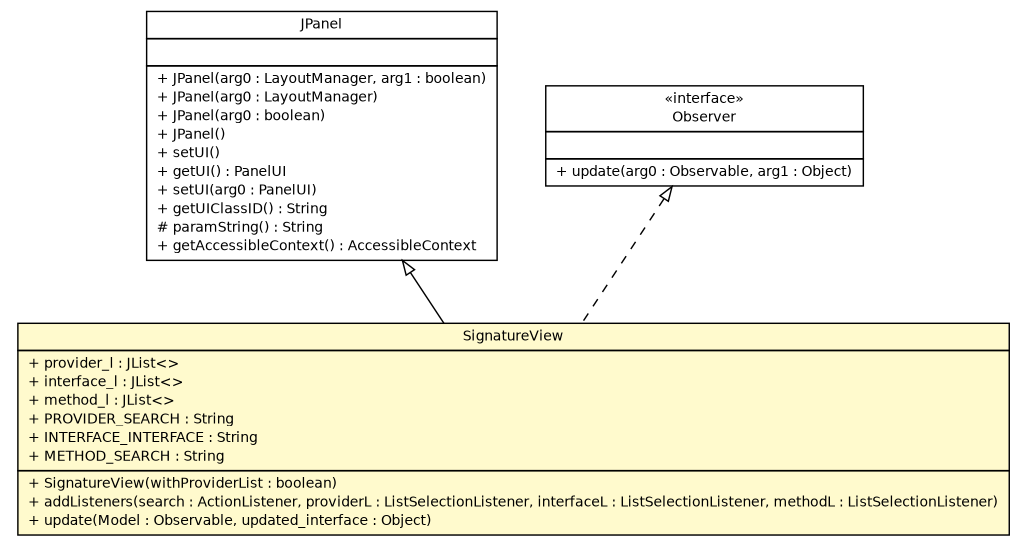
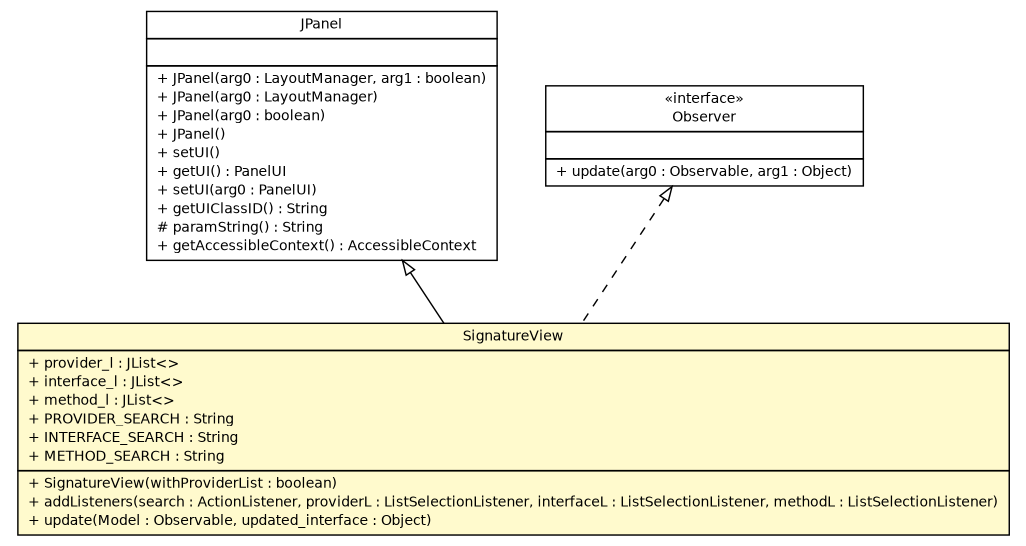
node "SignatureView": text "+ INTERFACE_INTERFACE : String" -> "+ INTERFACE_SEARCH : String"
